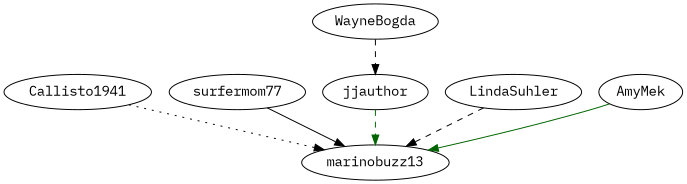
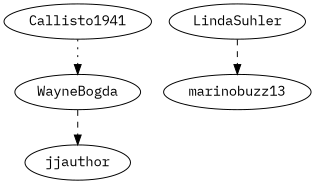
node "surfermom77": removed
node "AmyMek": removed
edge "jjauthor" -> "marinobuzz13": removed
edge "Callisto1941" -> "marinobuzz13": now "Callisto1941" -> "WayneBogda"
